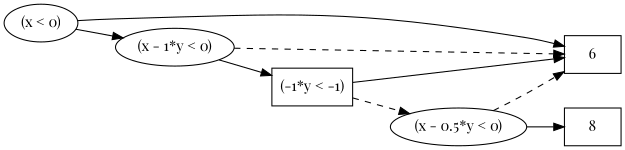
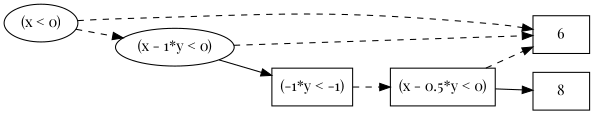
edge "(x < 0)" -> "6": style solid -> dashed
edge "(x < 0)" -> "(x - 1*y < 0)": style solid -> dashed
edge "(-1*y < -1)" -> "6": removed
node "(x - 0.5*y < 0)": shape ellipse -> box
